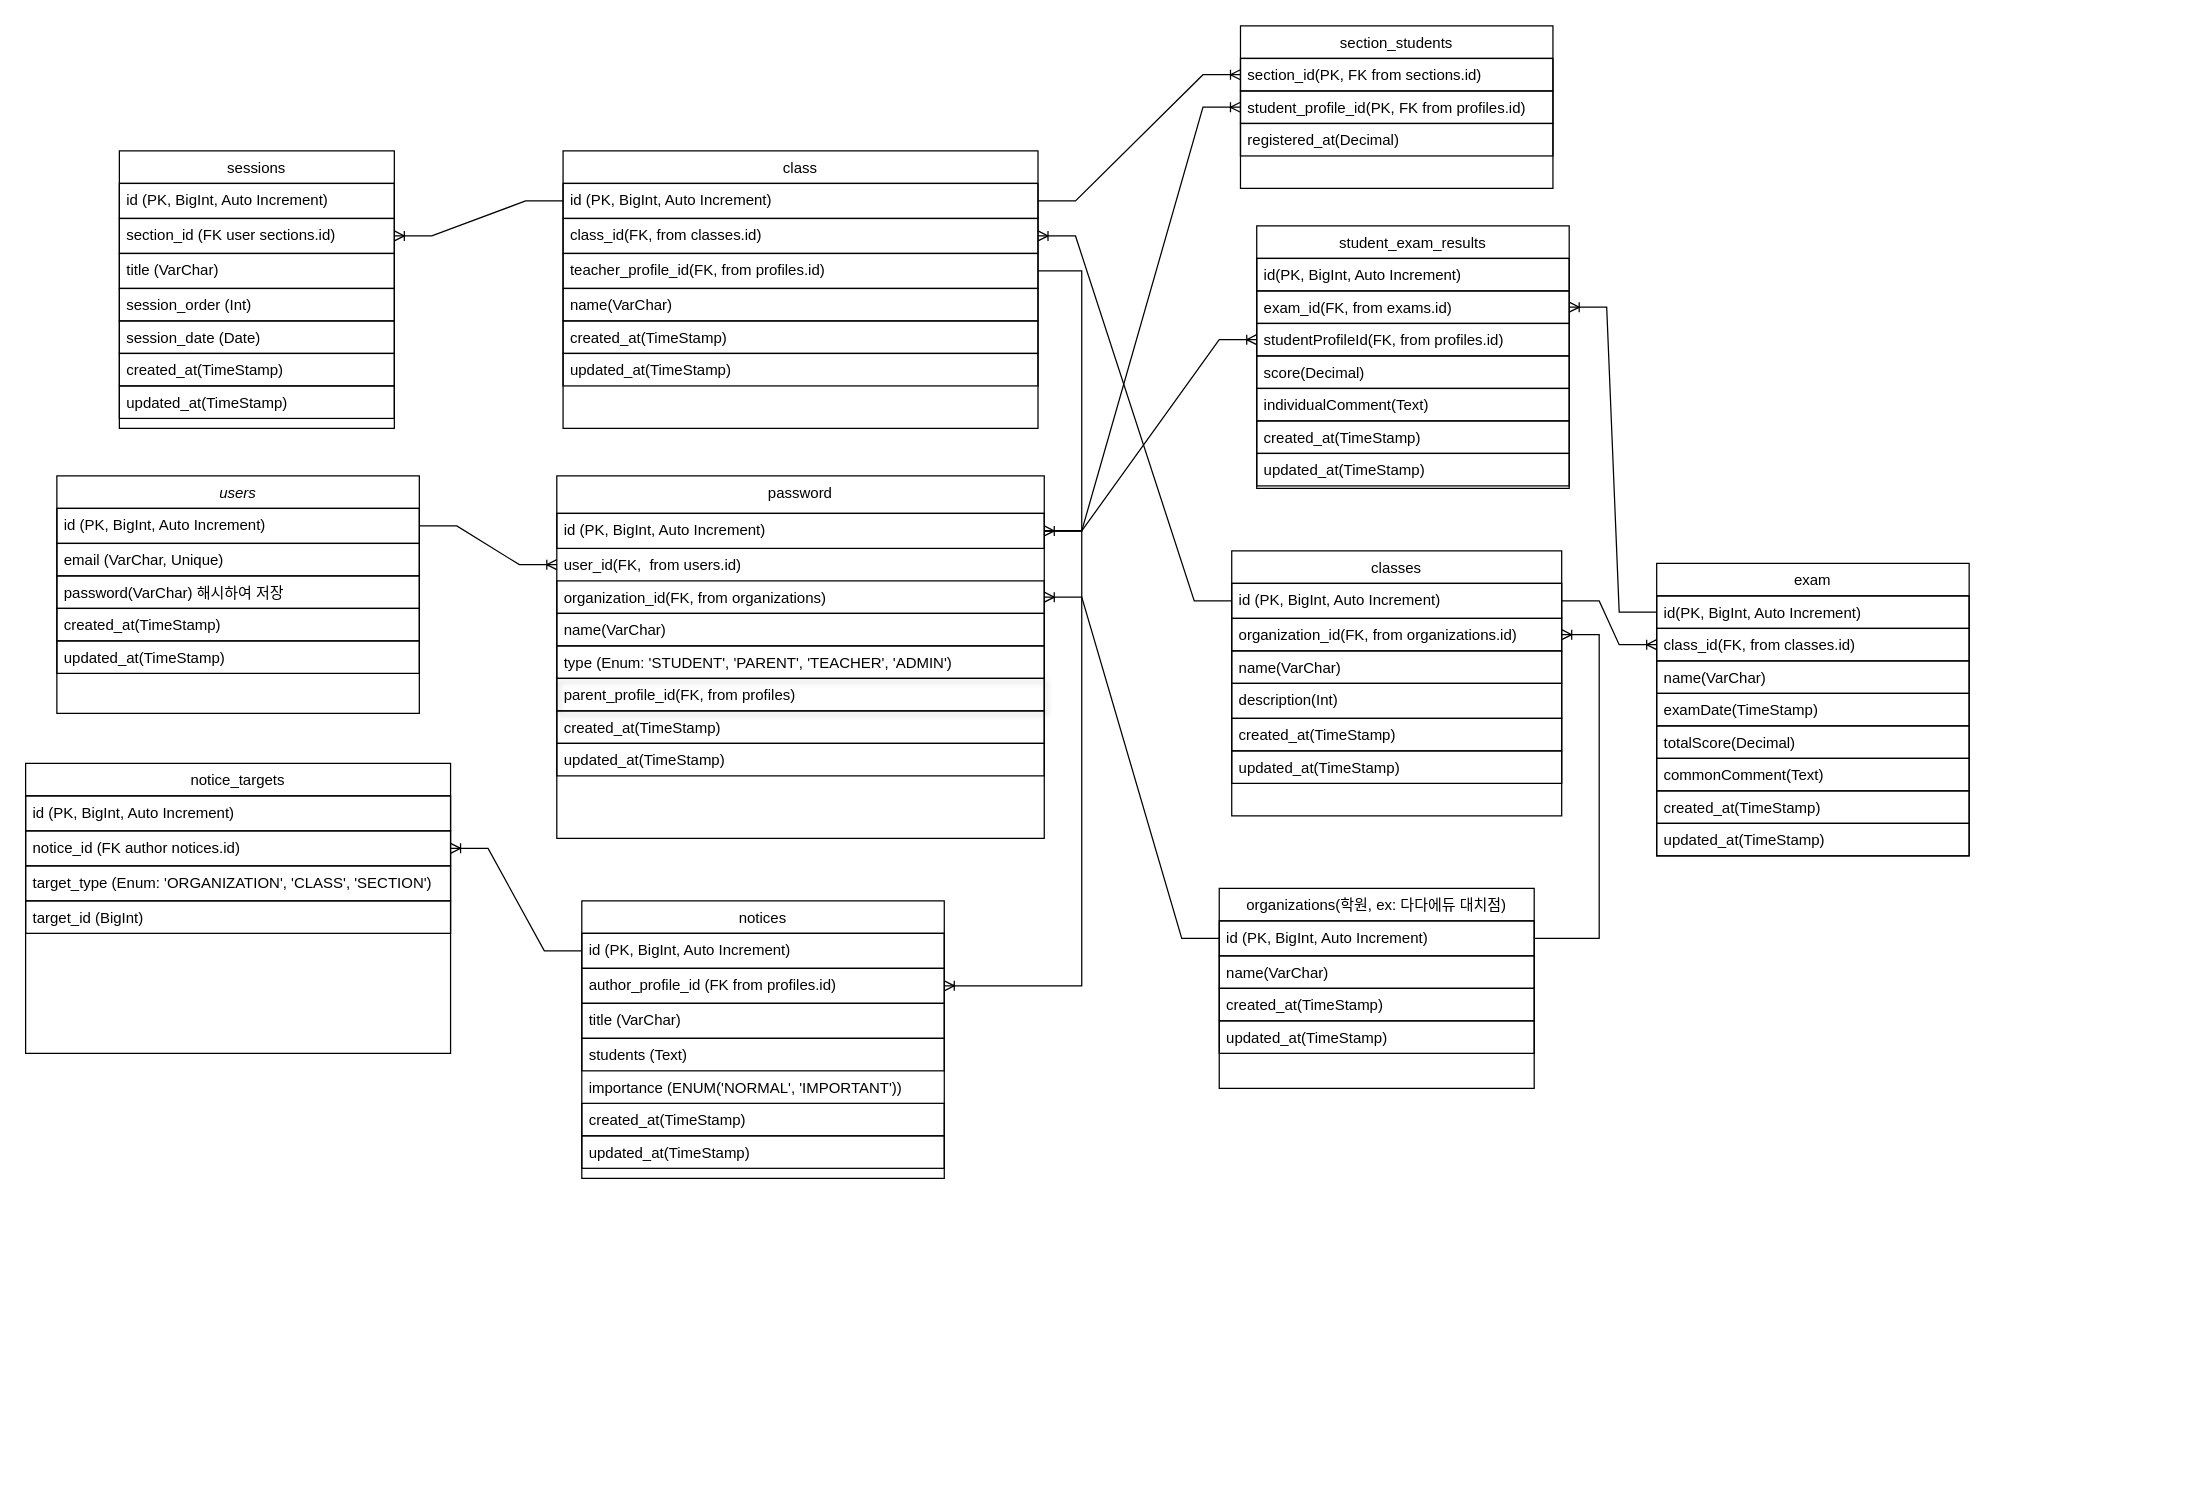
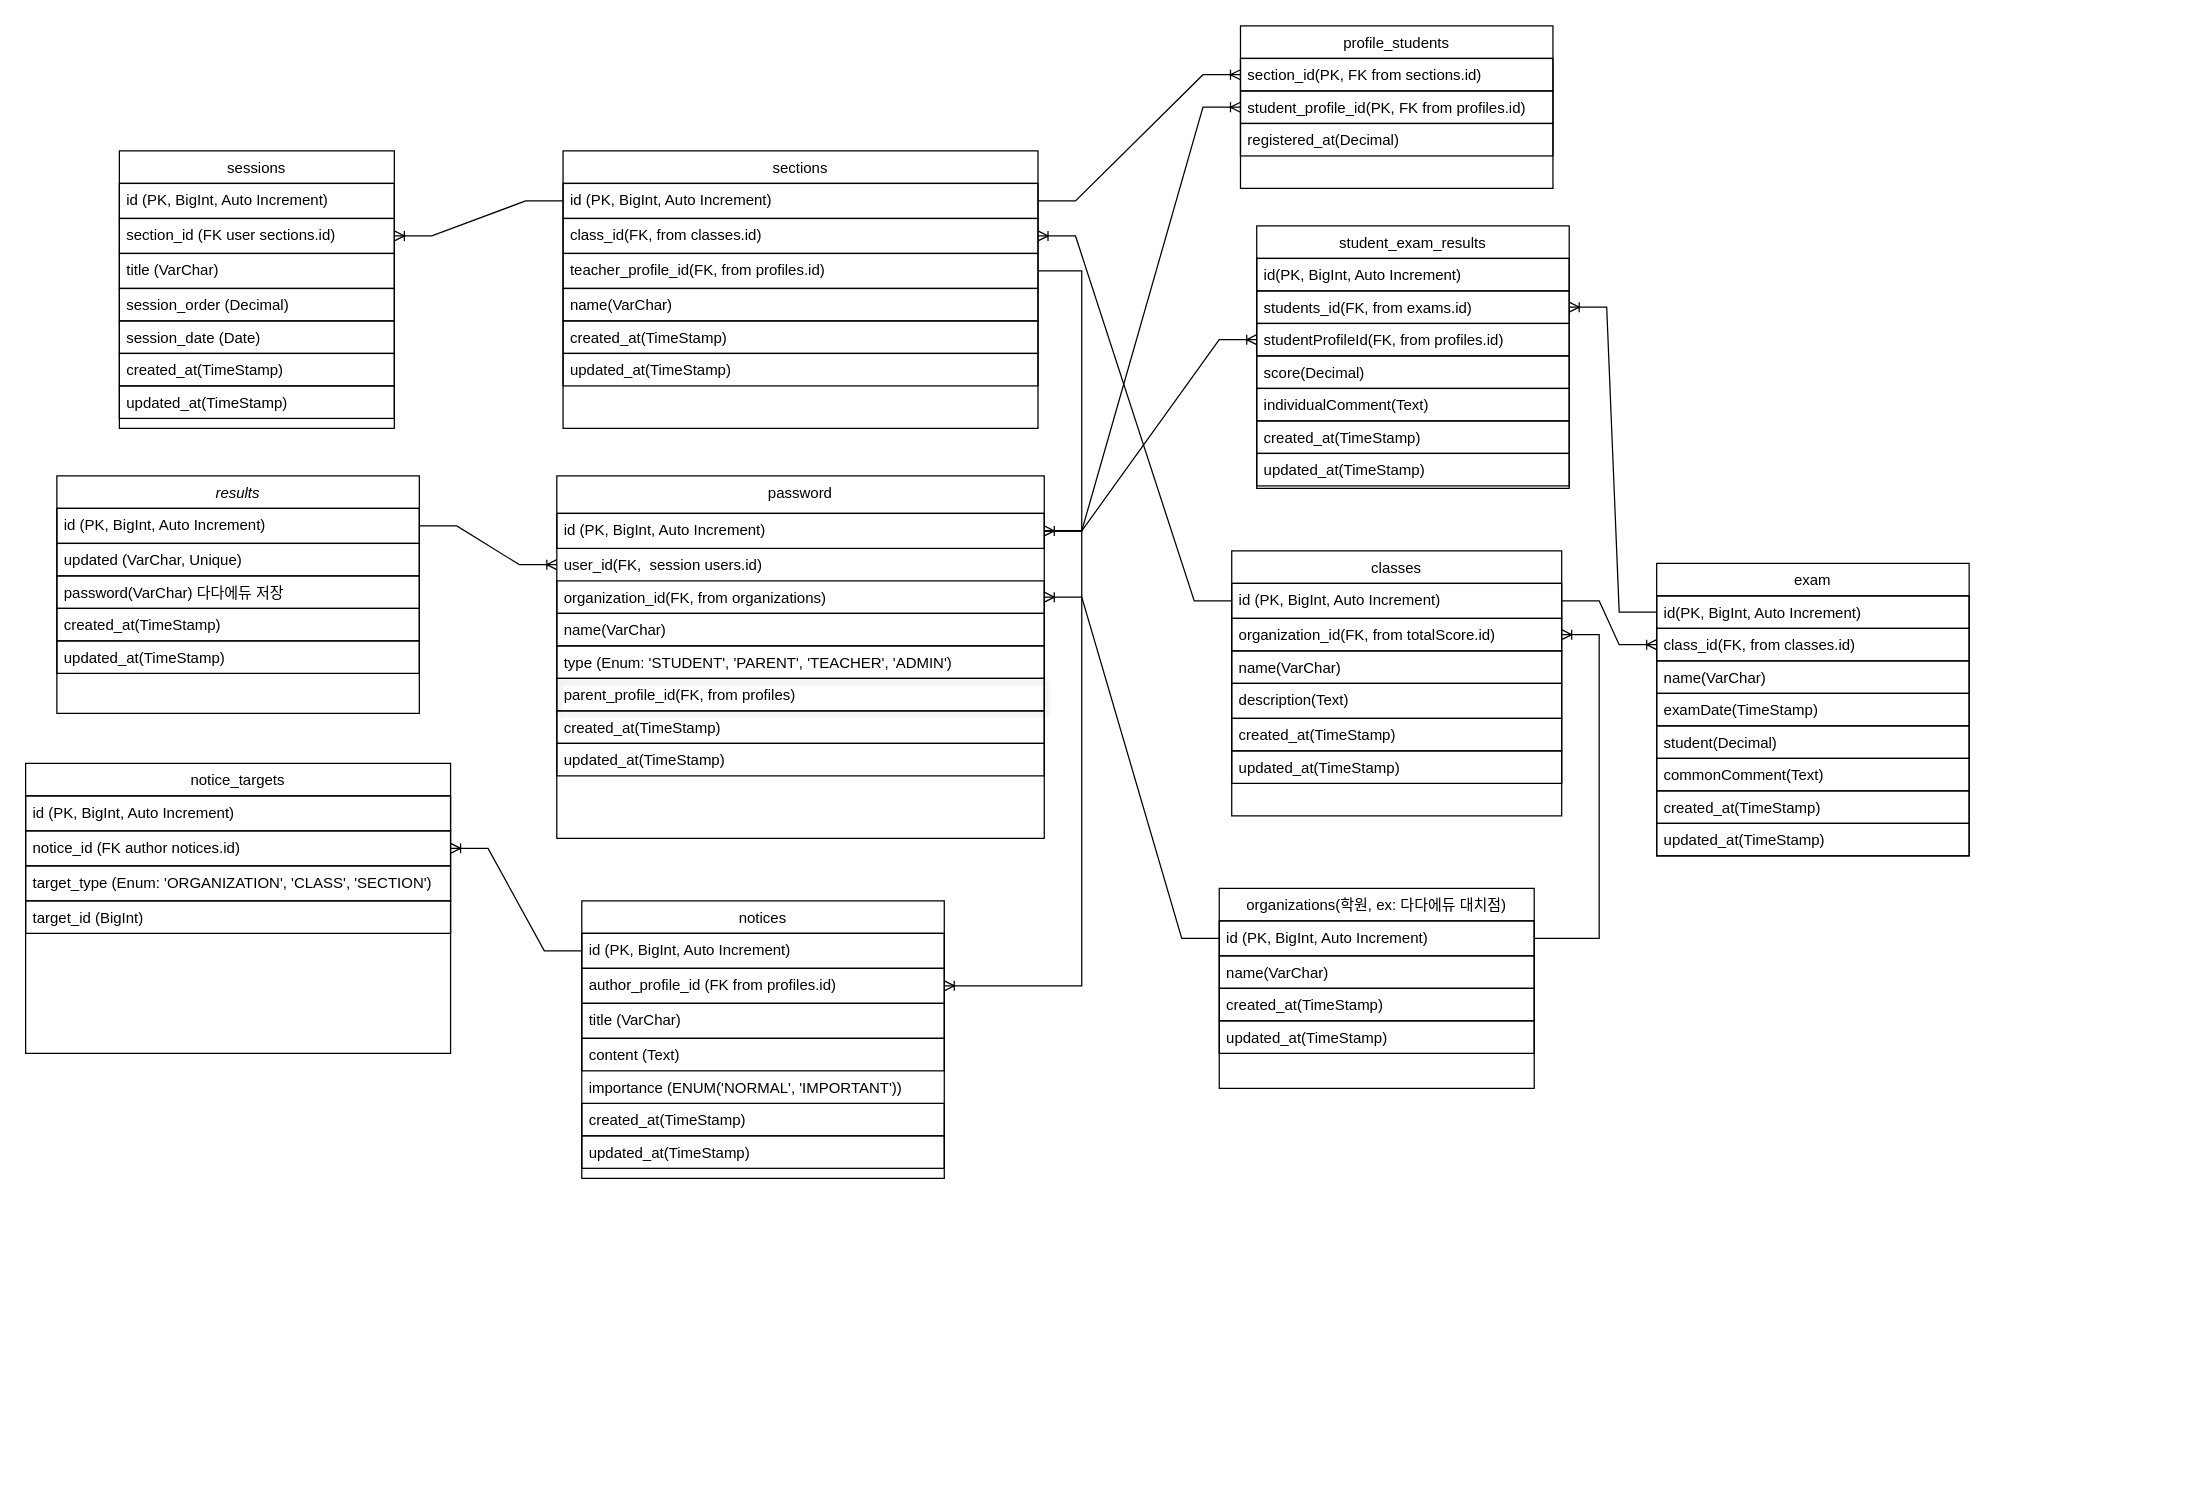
node "section_students": label "section_students" -> "profile_students"
node "class": label "class" -> "sections"
node "session_order (Int)": label "session_order (Int)" -> "session_order (Decimal)"
node "exam_id(FK, from exams.id)": label "exam_id(FK, from exams.id)" -> "students_id(FK, from exams.id)"
node "users": label "users" -> "results"
node "email (VarChar, Unique)": label "email (VarChar, Unique)" -> "updated (VarChar, Unique)"
node "user_id(FK, from users.id)": label "user_id(FK, from users.id)" -> "user_id(FK, session users.id)"
node "password(VarChar) 해시하여 저장": label "password(VarChar) 해시하여 저장" -> "password(VarChar) 다다에듀 저장"
node "organization_id(FK, from organizations.id)": label "organization_id(FK, from organizations.id)" -> "organization_id(FK, from totalScore.id)"
node "description(Int)": label "description(Int)" -> "description(Text)"
node "totalScore(Decimal)": label "totalScore(Decimal)" -> "student(Decimal)"
node "students (Text)": label "students (Text)" -> "content (Text)"
